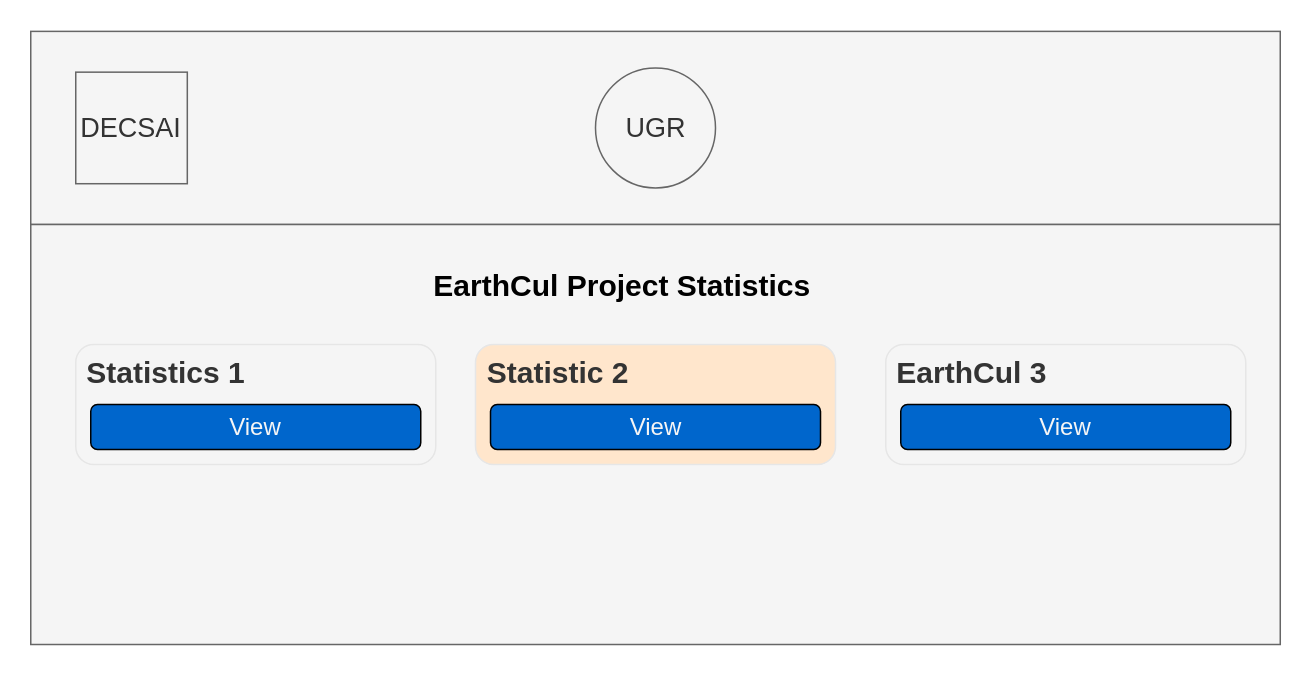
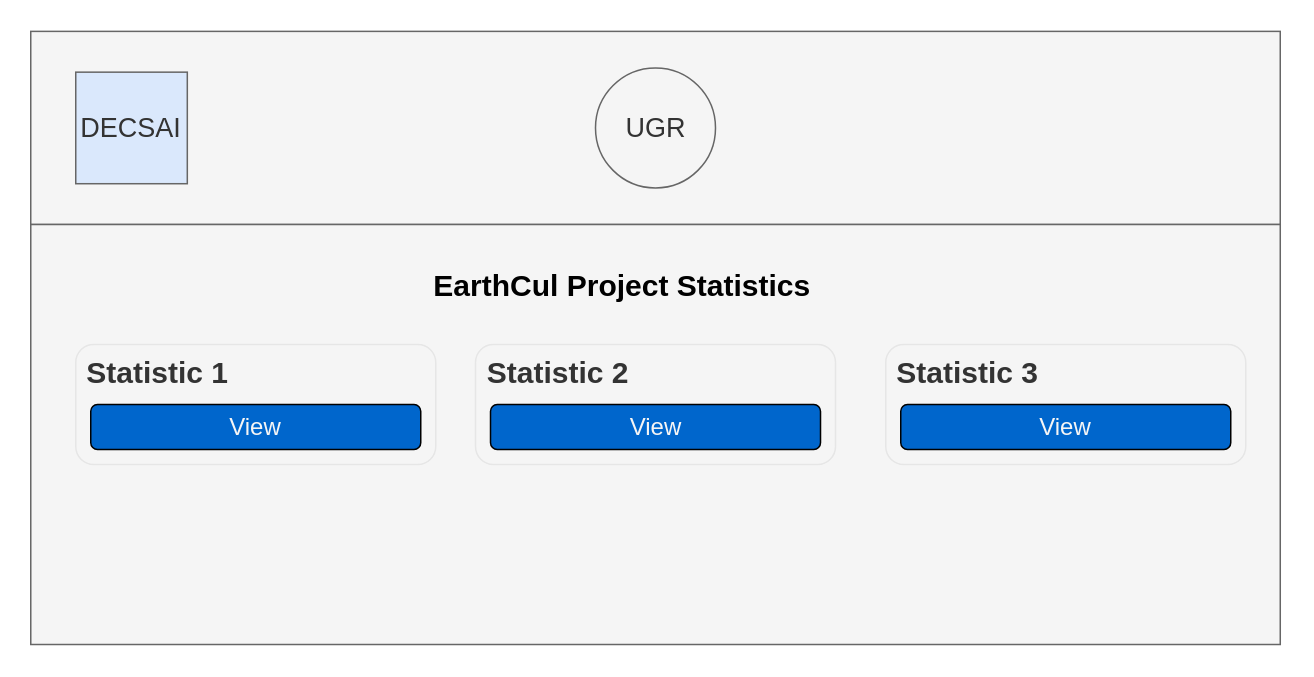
node "DECSAI": fillcolor #f5f5f5 -> #dae8fc
node "Statistics 1": label "Statistics 1" -> "Statistic 1"
node "Statistic 2": fillcolor #ffe6cc -> #f5f5f5
node "EarthCul 3": label "EarthCul 3" -> "Statistic 3"
